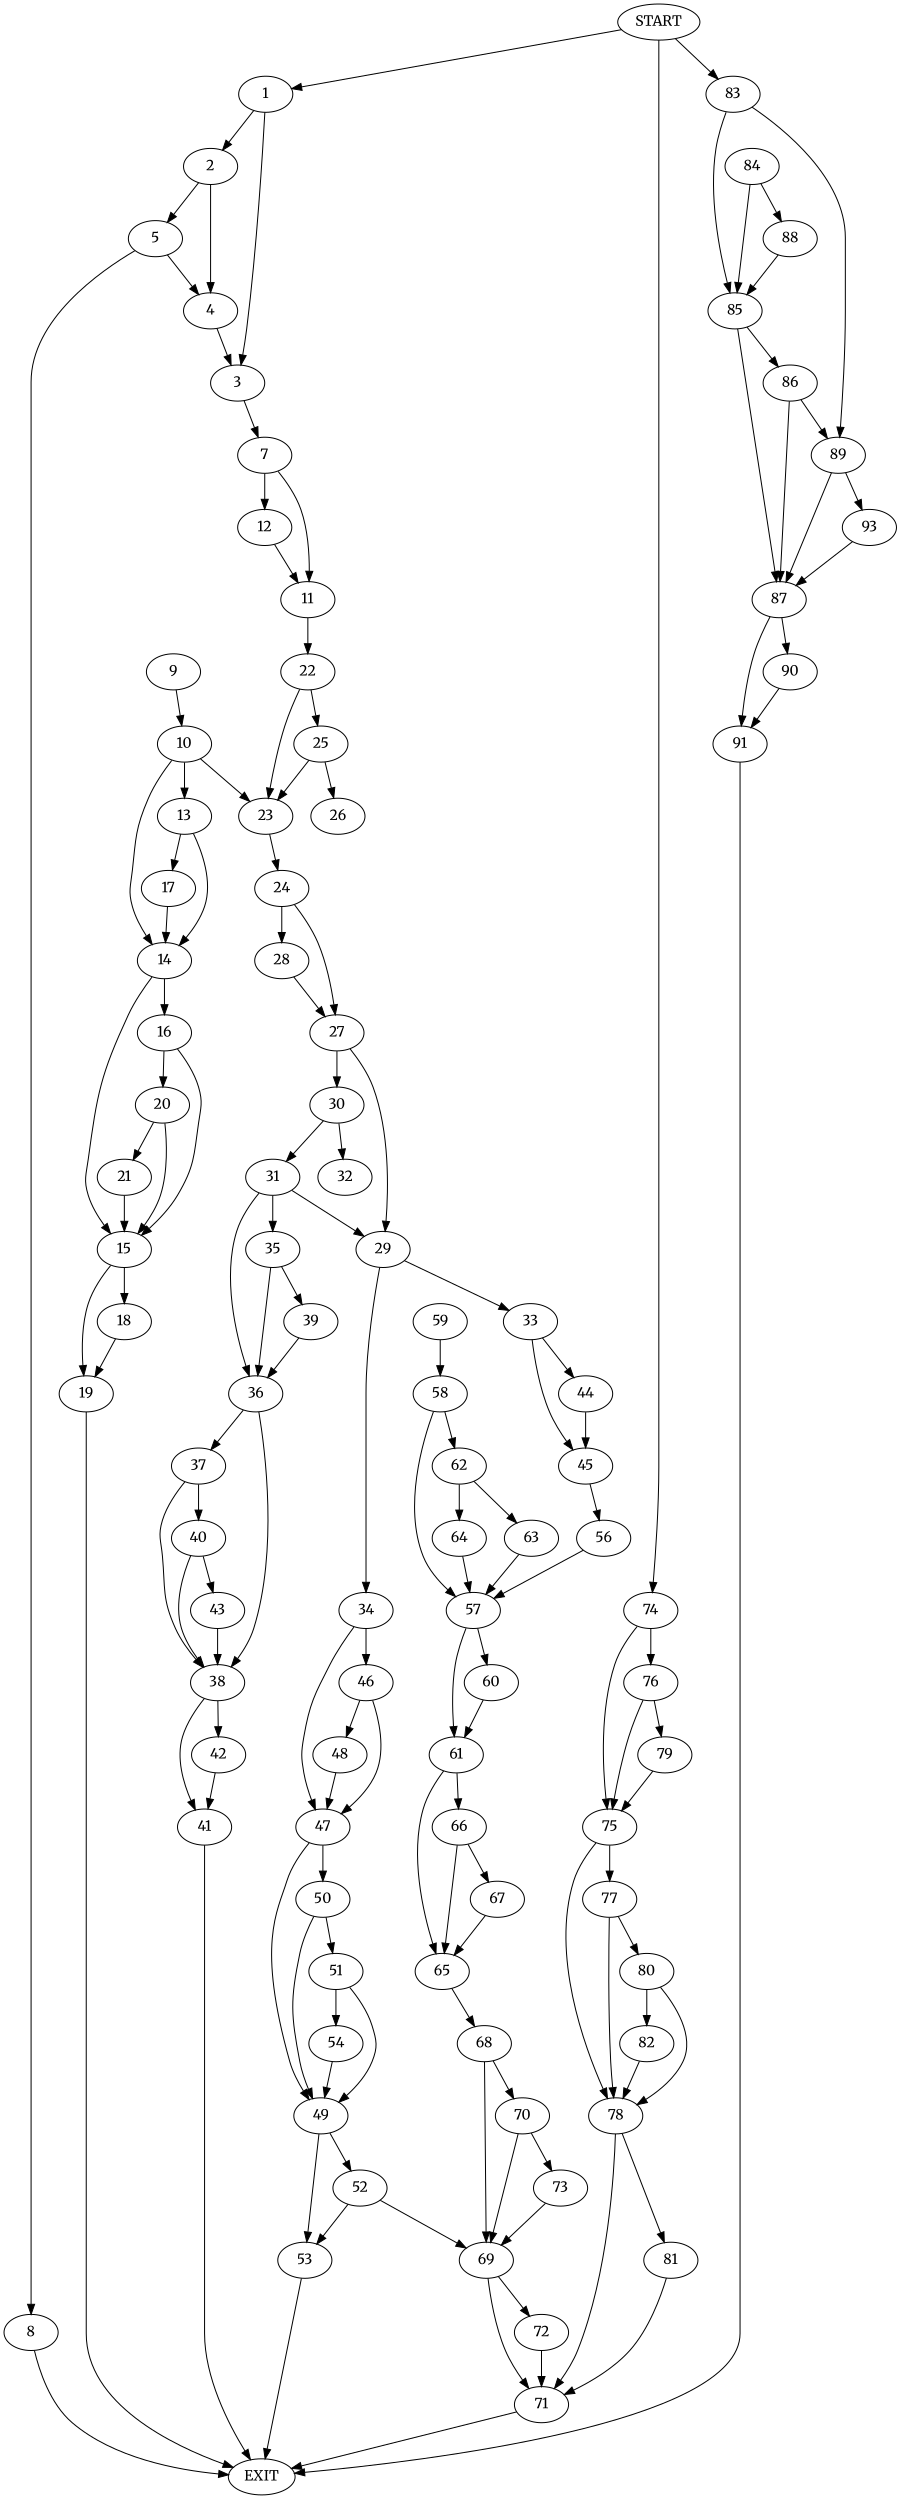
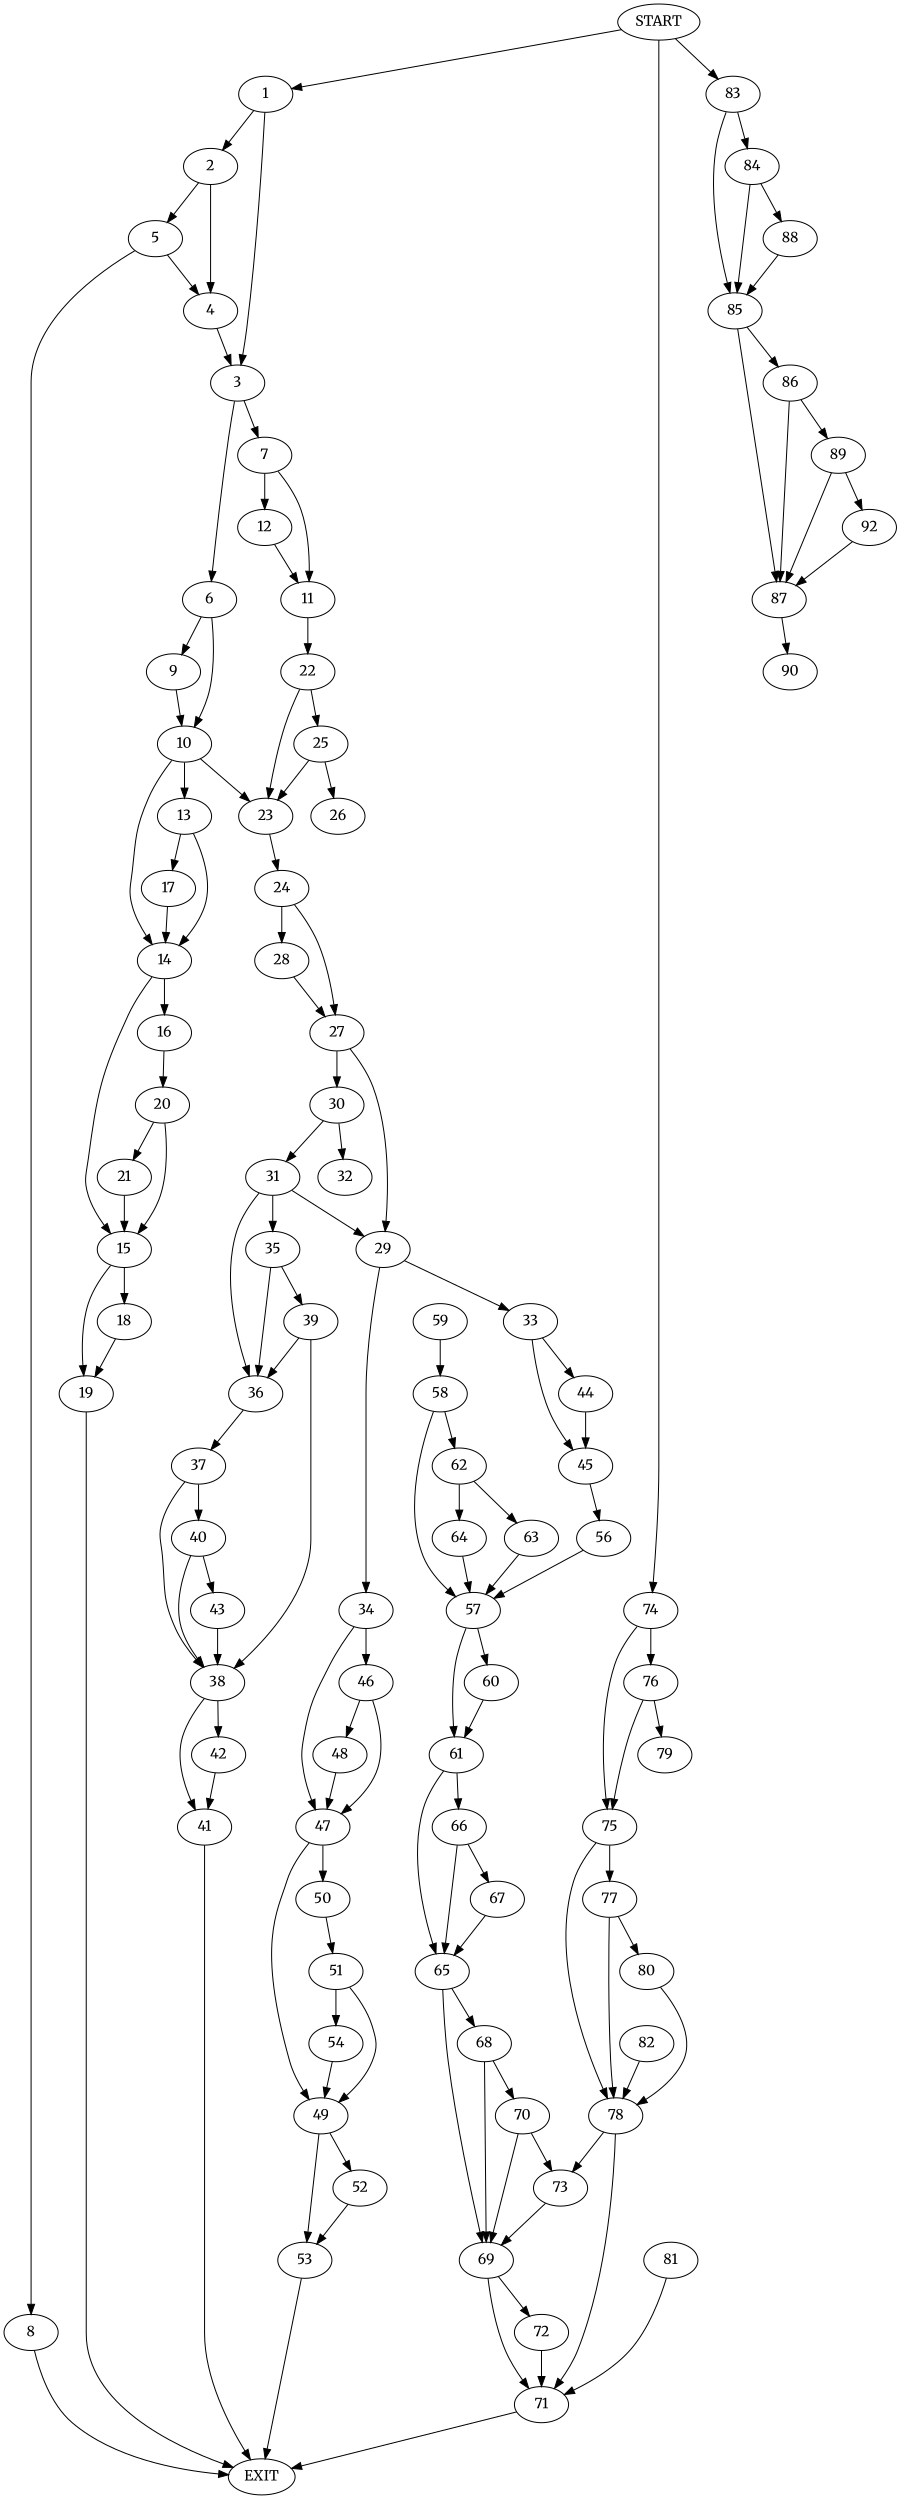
edge "83" -> "89": now "83" -> "84"
node "93": label "93" -> "92"
node "6": added
node "91": removed
edge "16" -> "15": removed
edge "36" -> "38": now "39" -> "38"
edge "79" -> "75": removed
edge "50" -> "49": removed
edge "80" -> "82": removed
edge "78" -> "81": now "78" -> "73"
edge "52" -> "69": now "65" -> "69"
